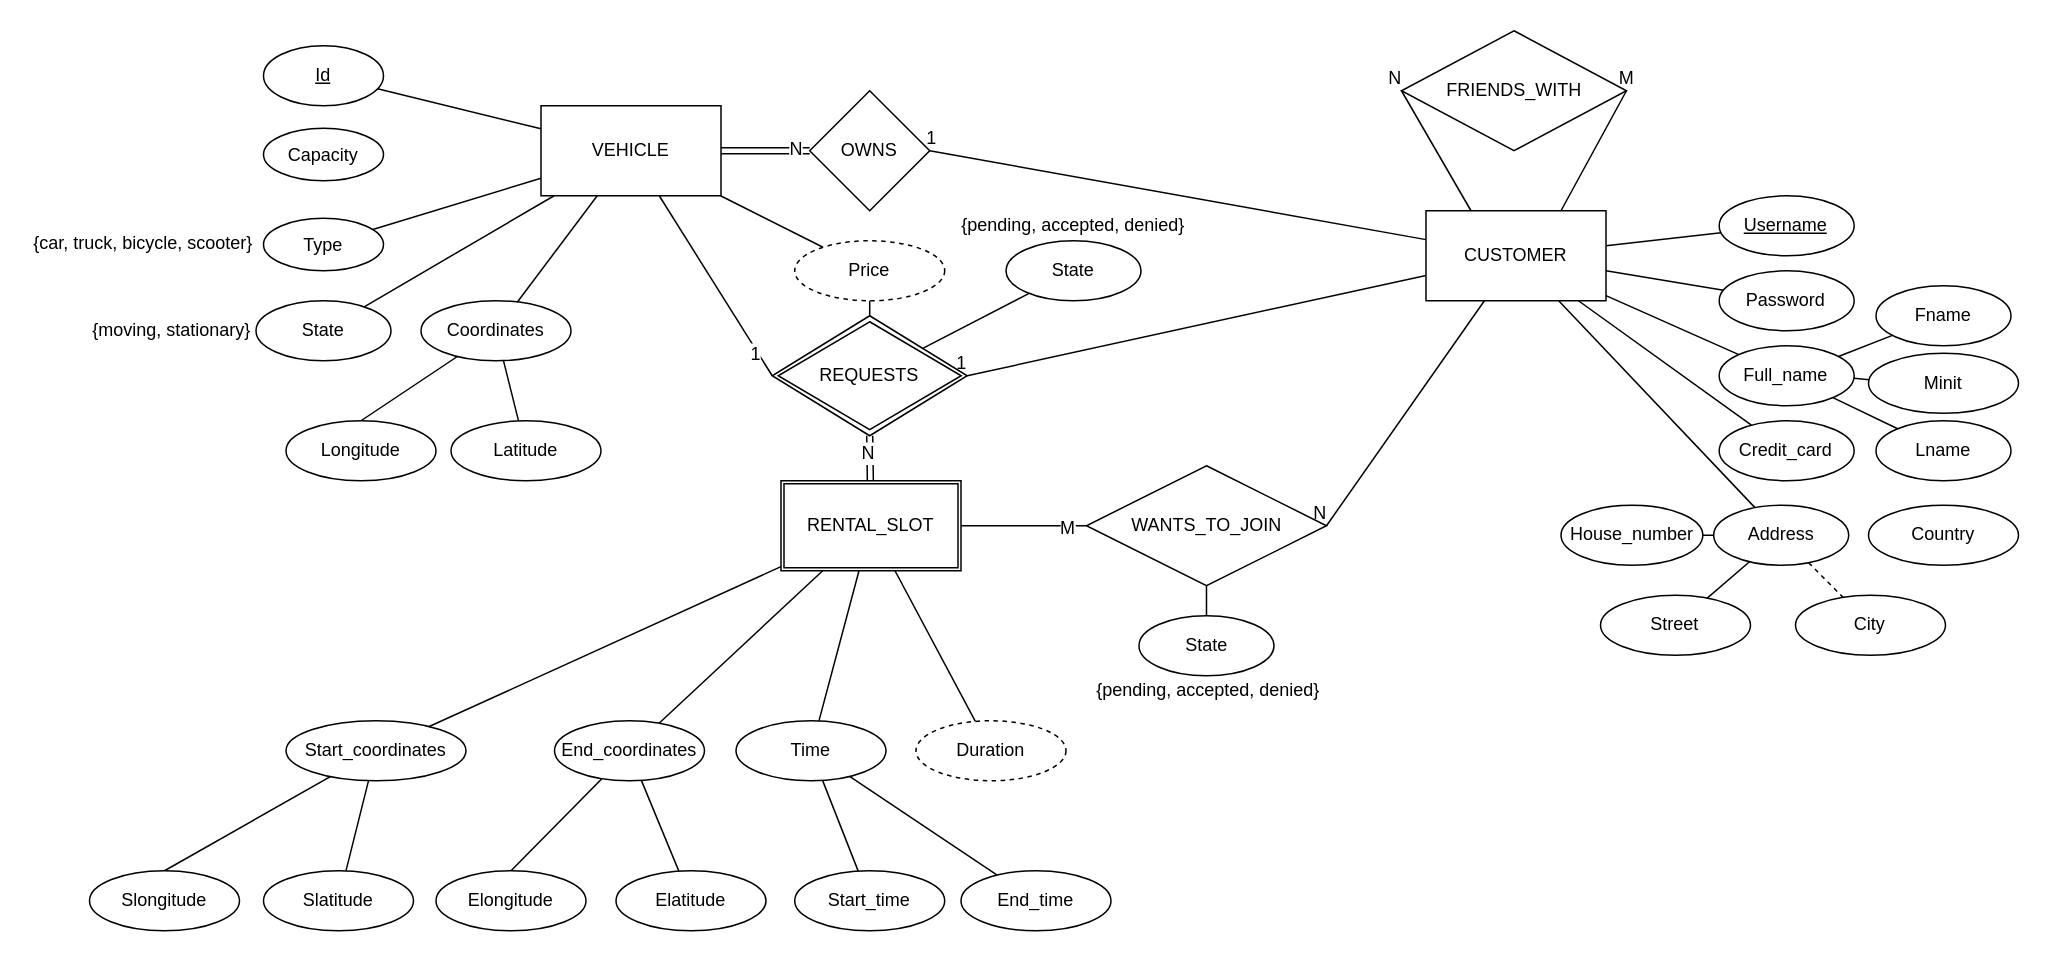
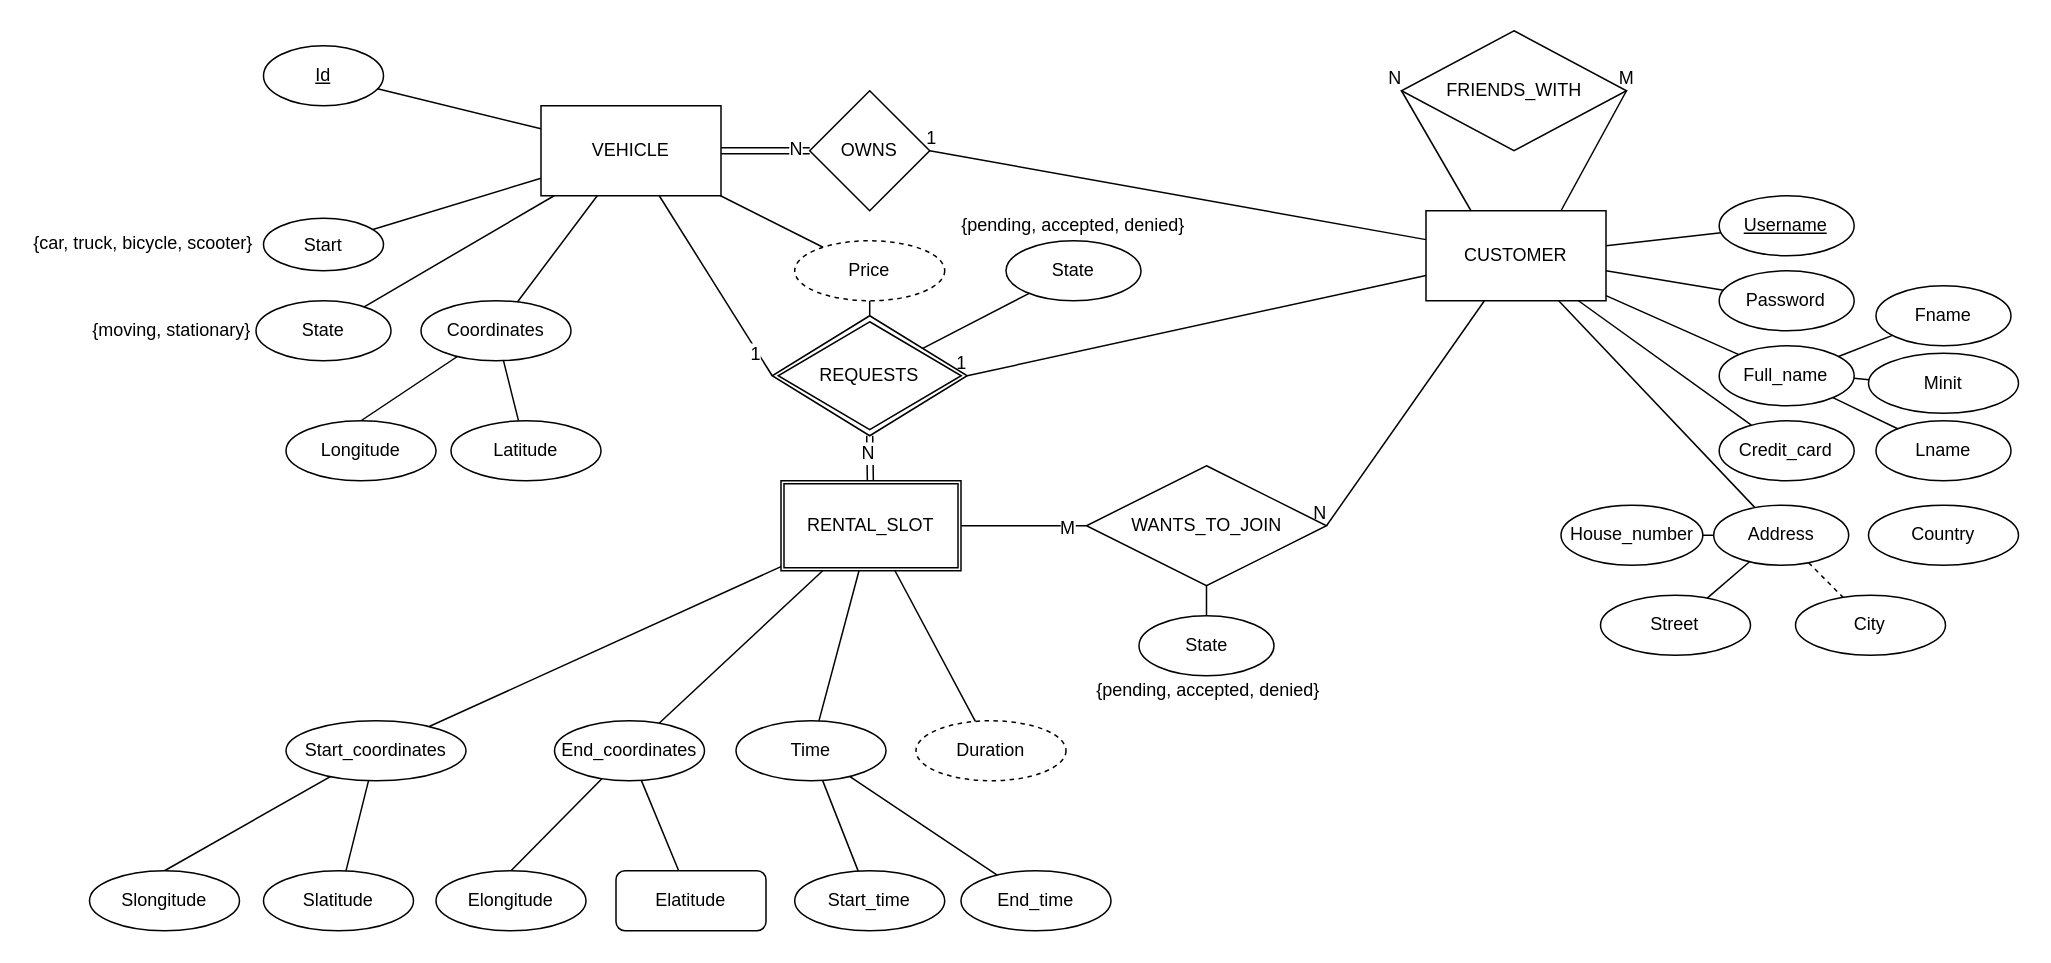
node "Capacity": removed
node "Type": label "Type" -> "Start"
node "Elatitude": shape ellipse -> rounded rectangle
